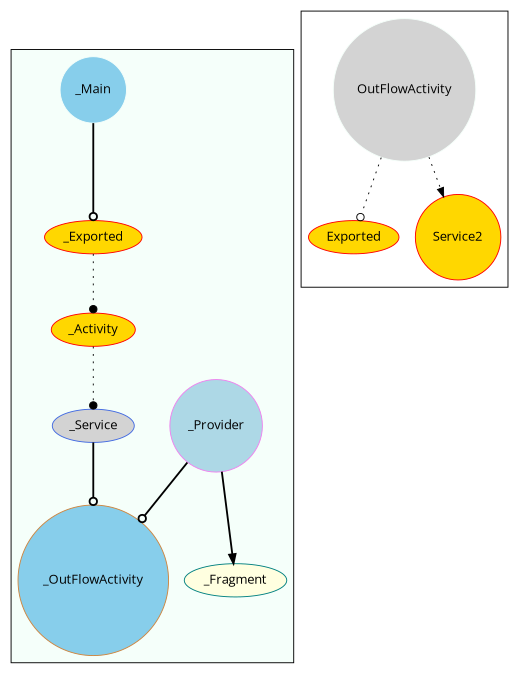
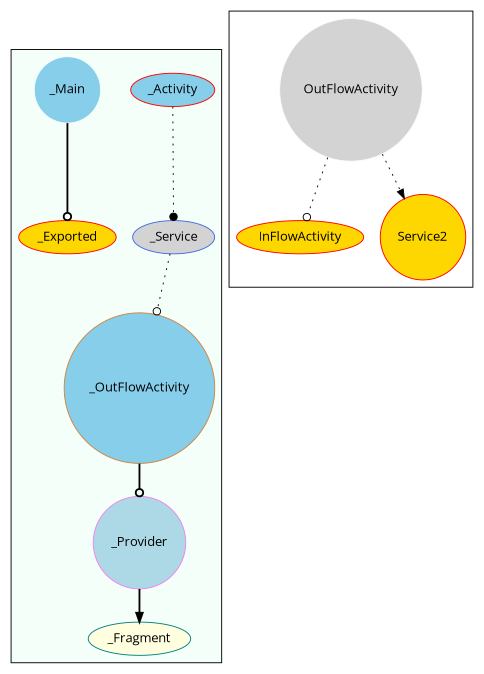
node "Exported": label "Exported" -> "InFlowActivity"
edge "_Exported" -> "_Activity": removed
node "_Activity": fillcolor gold -> skyblue
edge "_Service" -> "_OutFlowActivity": style bold -> dotted
edge "_Provider" -> "_OutFlowActivity": reversed
